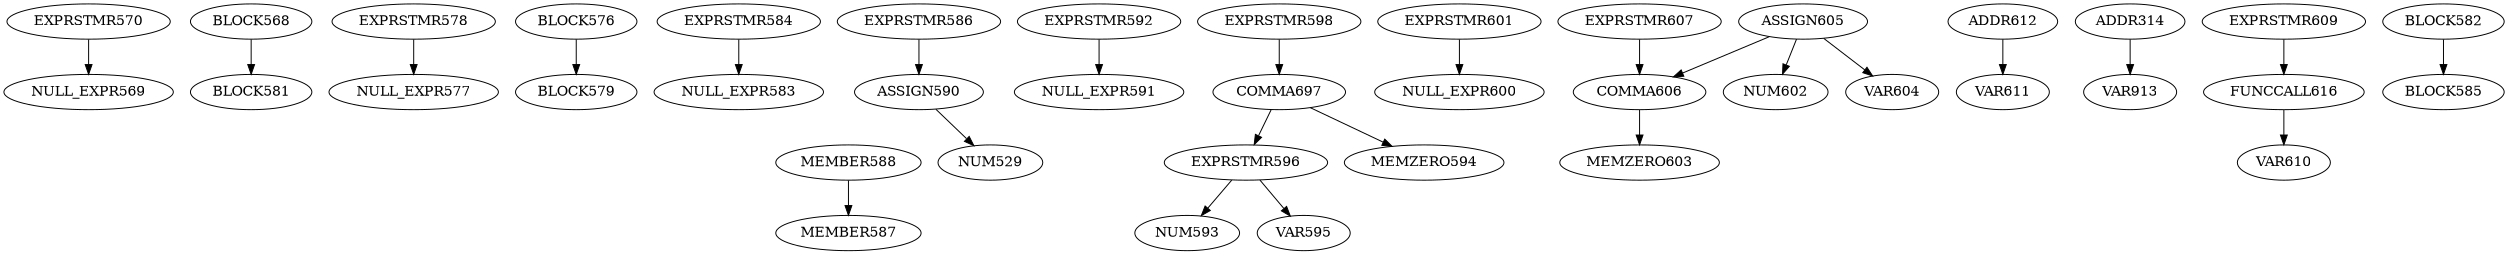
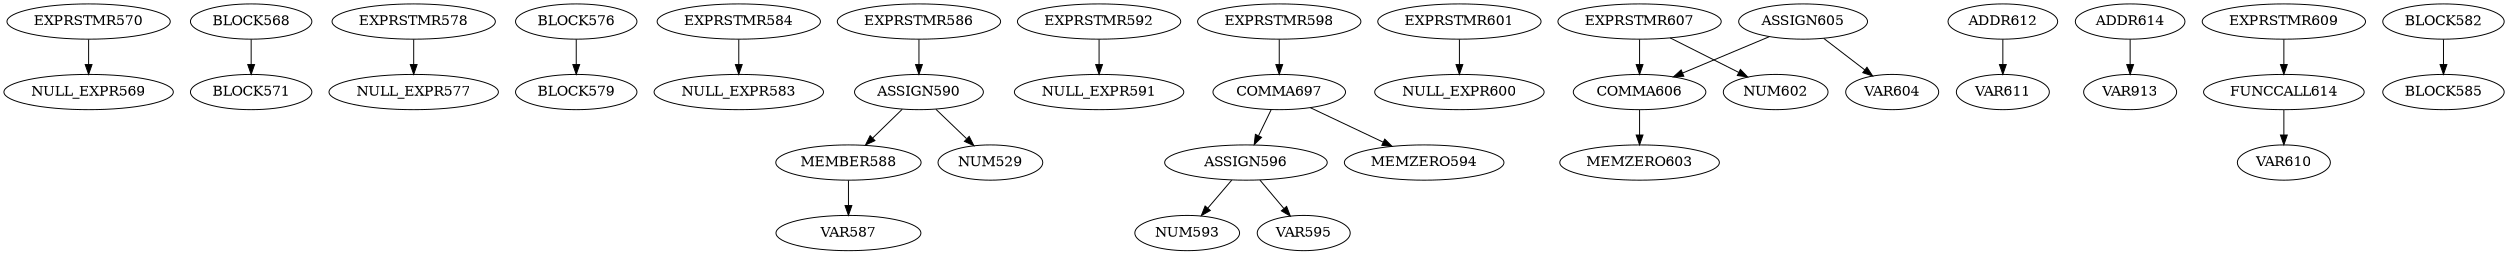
node "ADDR314": label "ADDR314" -> "ADDR614"
edge "ASSIGN605" -> "NUM602": now "EXPRSTMR607" -> "NUM602"
node "BLOCK581": label "BLOCK581" -> "BLOCK571"
node "FUNCCALL616": label "FUNCCALL616" -> "FUNCCALL614"
edge "ASSIGN590" -> "MEMBER588": added
node "EXPRSTMR596": label "EXPRSTMR596" -> "ASSIGN596"
node "MEMBER587": label "MEMBER587" -> "VAR587"
